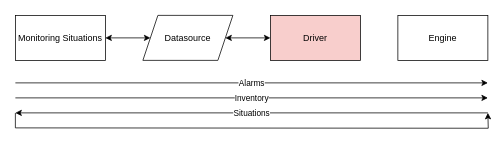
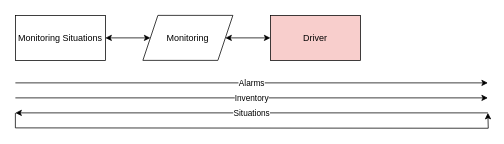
node "Datasource": label "Datasource" -> "Monitoring"
node "Engine": removed
